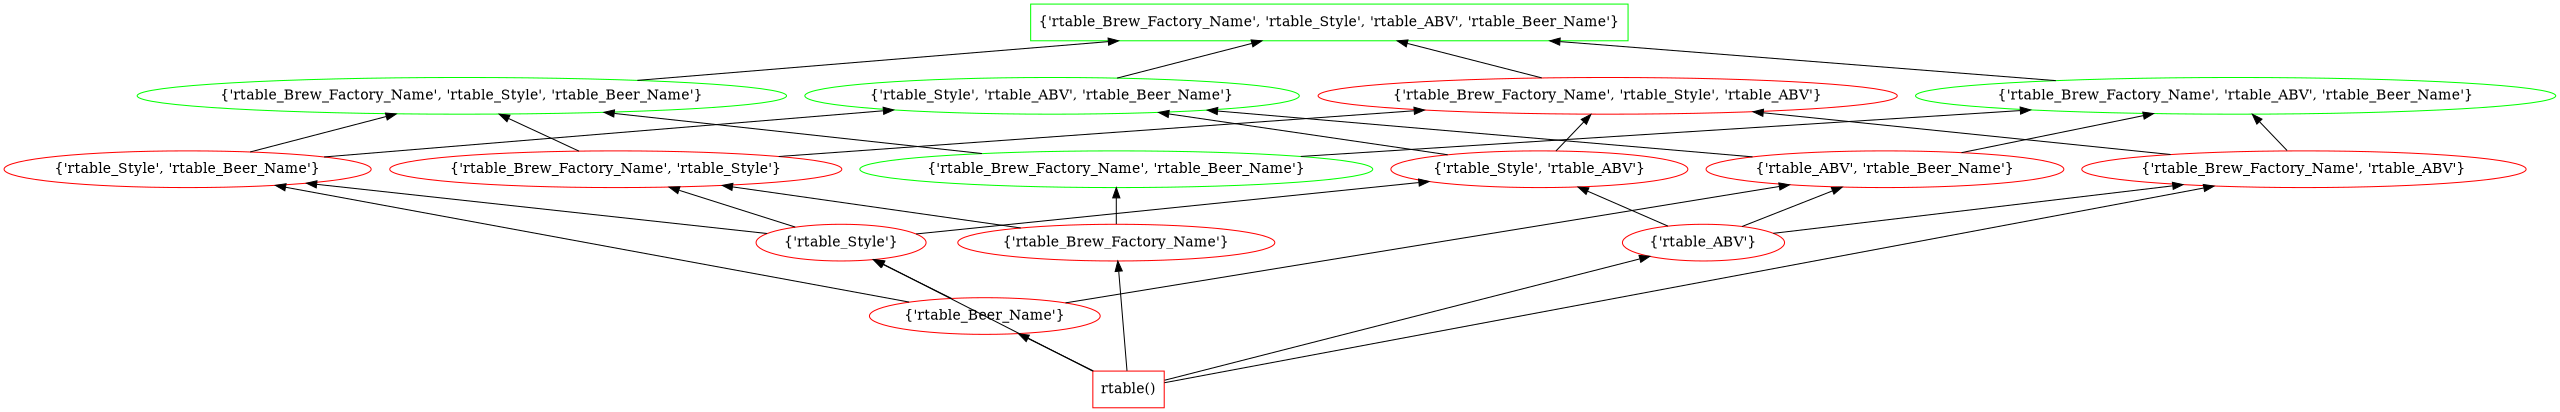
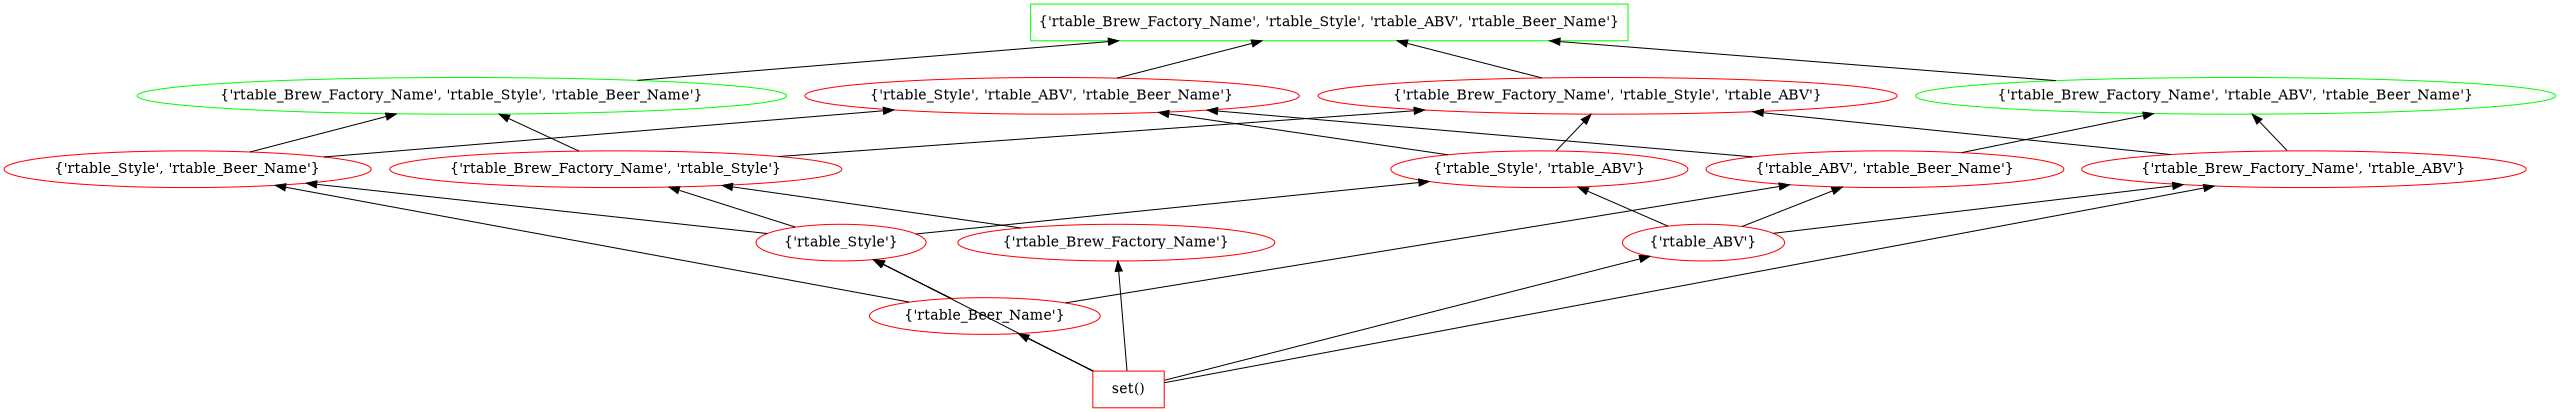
node "{'rtable_Style', 'rtable_ABV', 'rtable_Beer_Name'}": color green -> red
node "{'rtable_Brew_Factory_Name', 'rtable_Beer_Name'}": removed
node "rtable()": label "rtable()" -> "set()"
